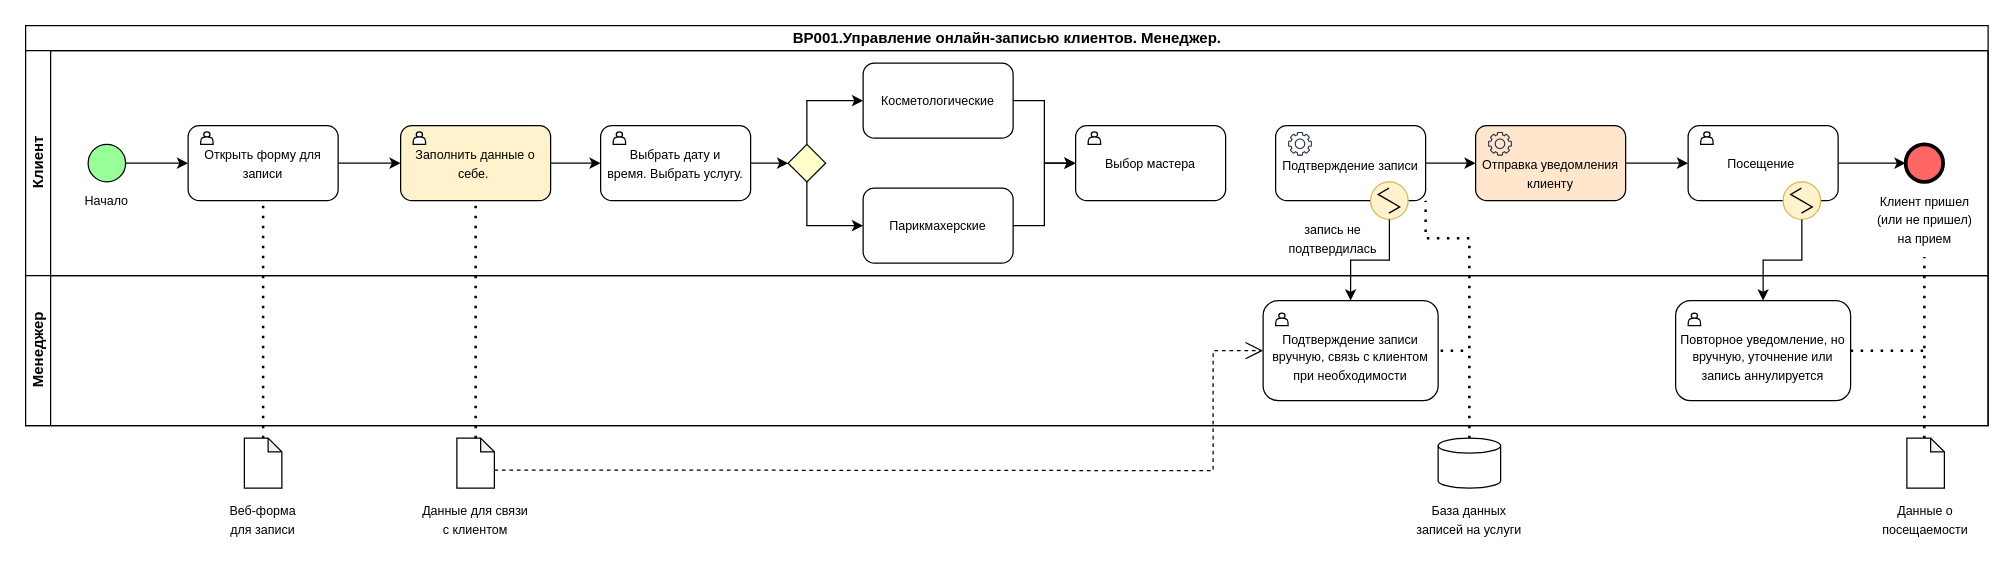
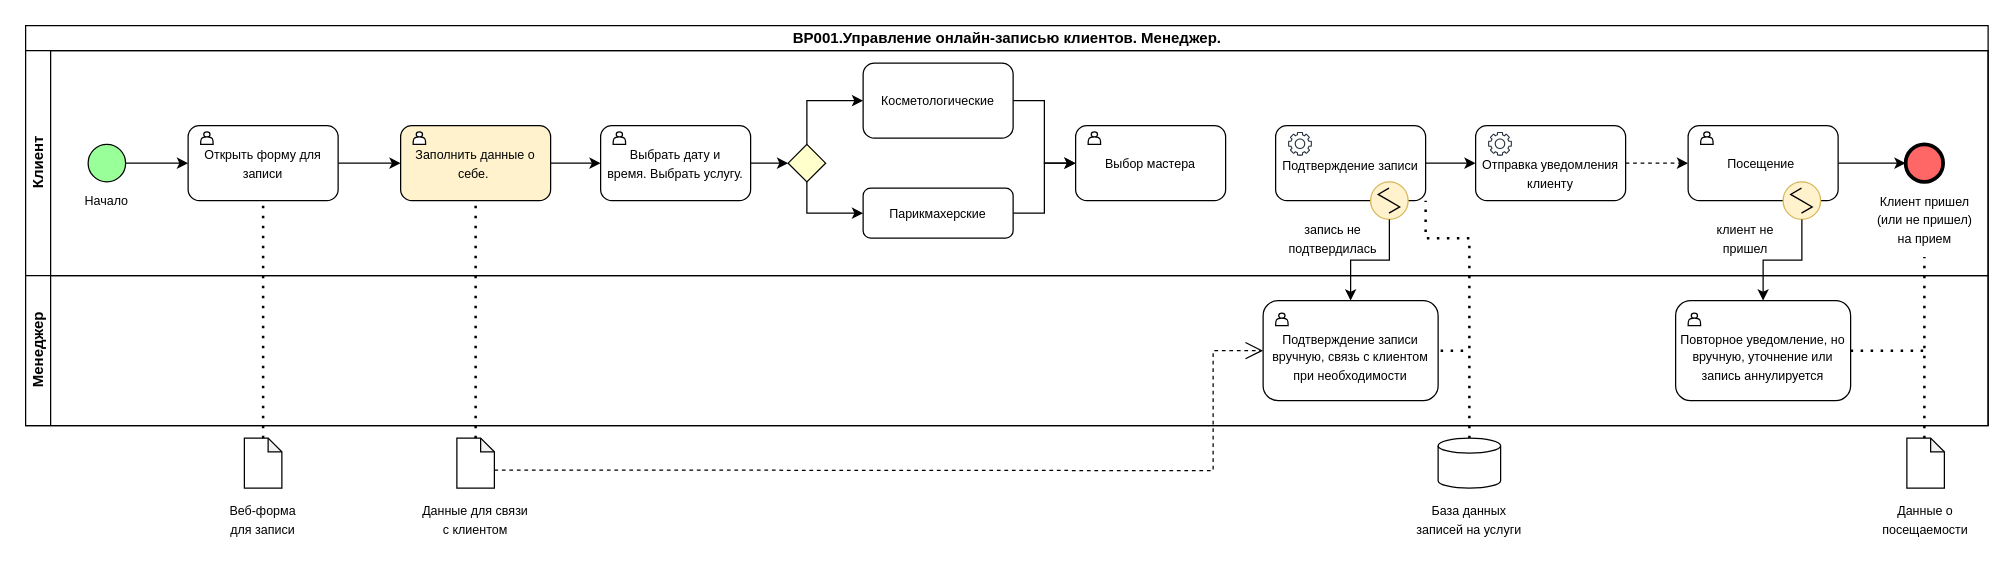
node "Отправка уведомления клиенту": fillcolor #ffe6cc -> #ffffff
edge "Отправка уведомления клиенту" -> "Посещение": style solid -> dashed
node "Парикмахерские": size 150x75 -> 150x50
node "клиент не пришел": added
